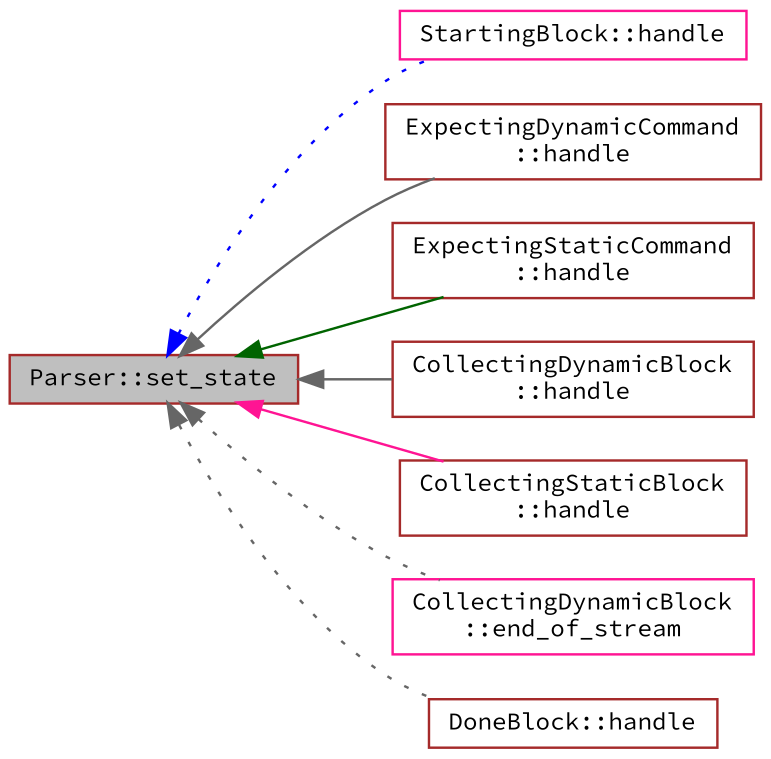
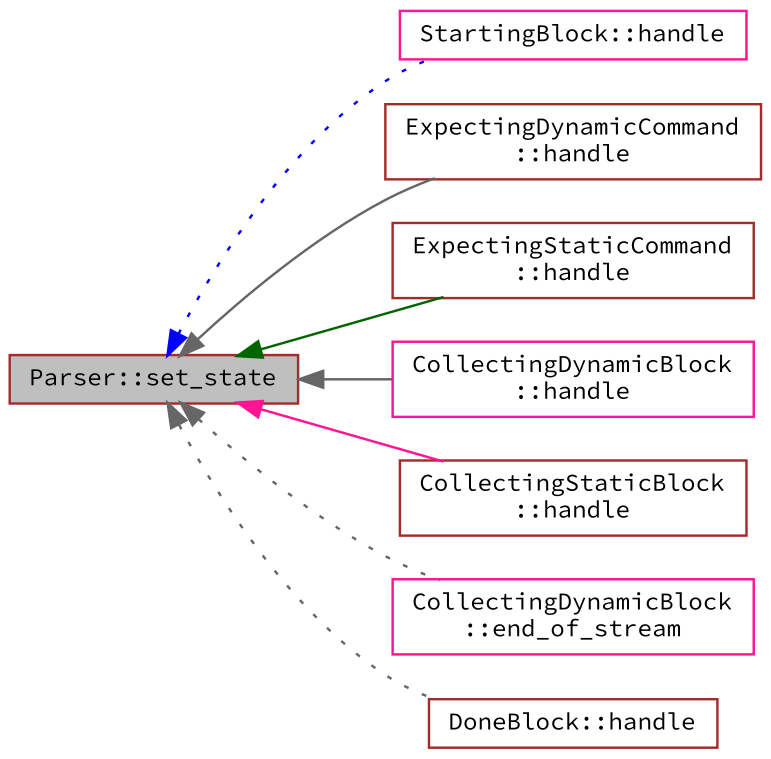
node "CollectingDynamicBlock ::handle": color brown -> deeppink
